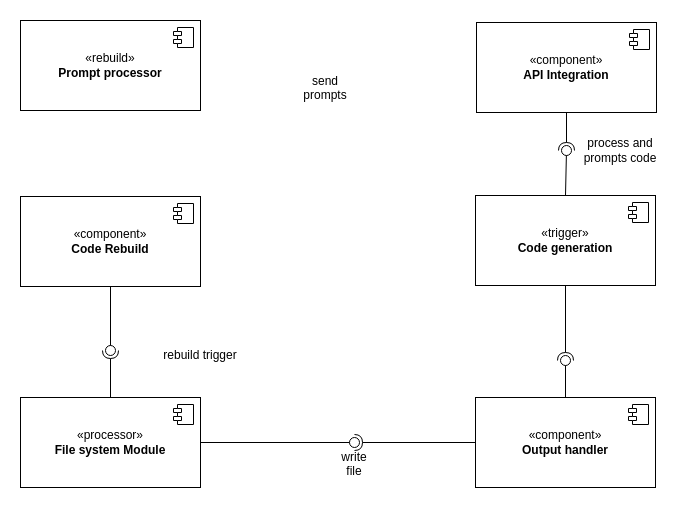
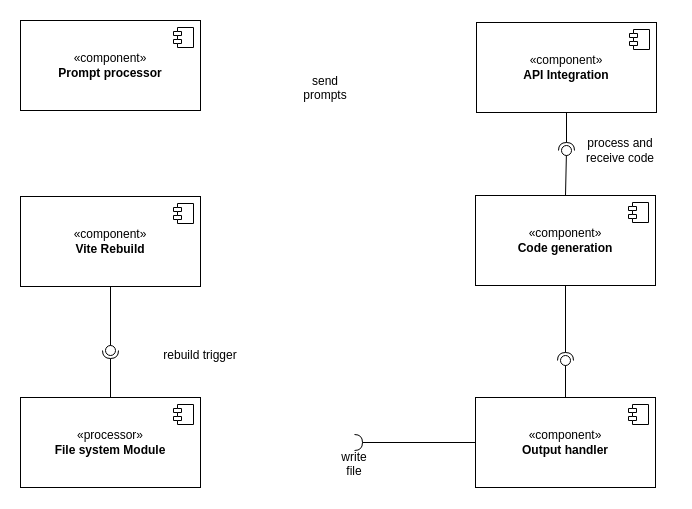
node "«rebuild» Prompt processor": label "«rebuild» Prompt processor" -> "«component» Prompt processor"
node "process and prompts code": label "process and prompts code" -> "process and receive code"
node "«trigger» Code generation": label "«trigger» Code generation" -> "«component» Code generation"
node "«component» Code Rebuild": label "«component» Code Rebuild" -> "«component» Vite Rebuild"
edge "«processor» File system Module" -> "write file": removed
